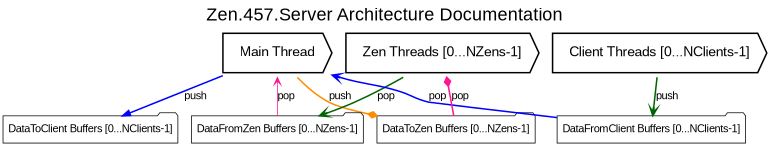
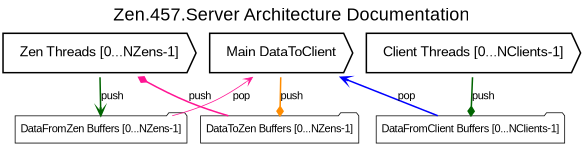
node "Main Thread": label "Main Thread" -> "Main DataToClient"
edge "Client Threads [0...NClients-1]" -> "DataFromClient Buffers [0...NClients-1]": arrowhead vee -> diamond
edge "Zen Threads [0...NZens-1]" -> "DataFromZen Buffers [0...NZens-1]": label "pop" -> "push"
edge "DataToZen Buffers [0...NZens-1]" -> "Zen Threads [0...NZens-1]": label "pop" -> "push"
node "DataToClient Buffers [0...NClients-1]": removed
